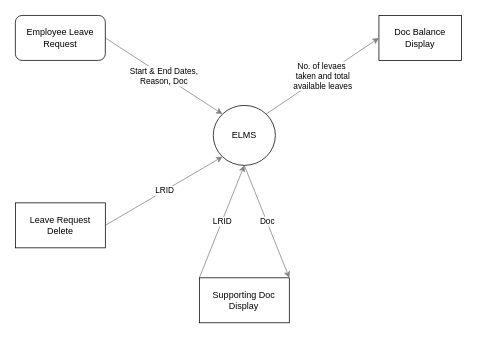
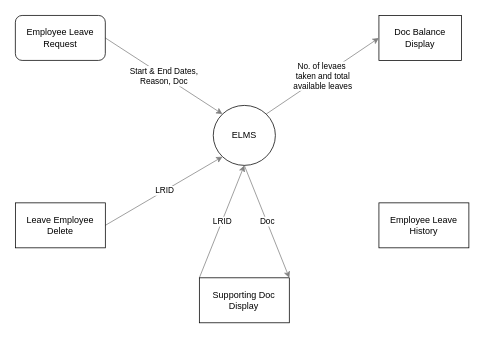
node "Leave Request Delete": label "Leave Request Delete" -> "Leave Employee Delete"
node "Employee Leave History": added
